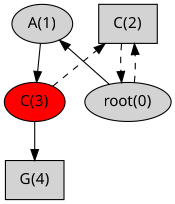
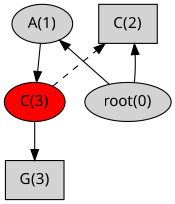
edge "C(2)" -> "root(0)": removed
edge "root(0)" -> "C(2)": style dashed -> solid
node "G(4)": label "G(4)" -> "G(3)"
